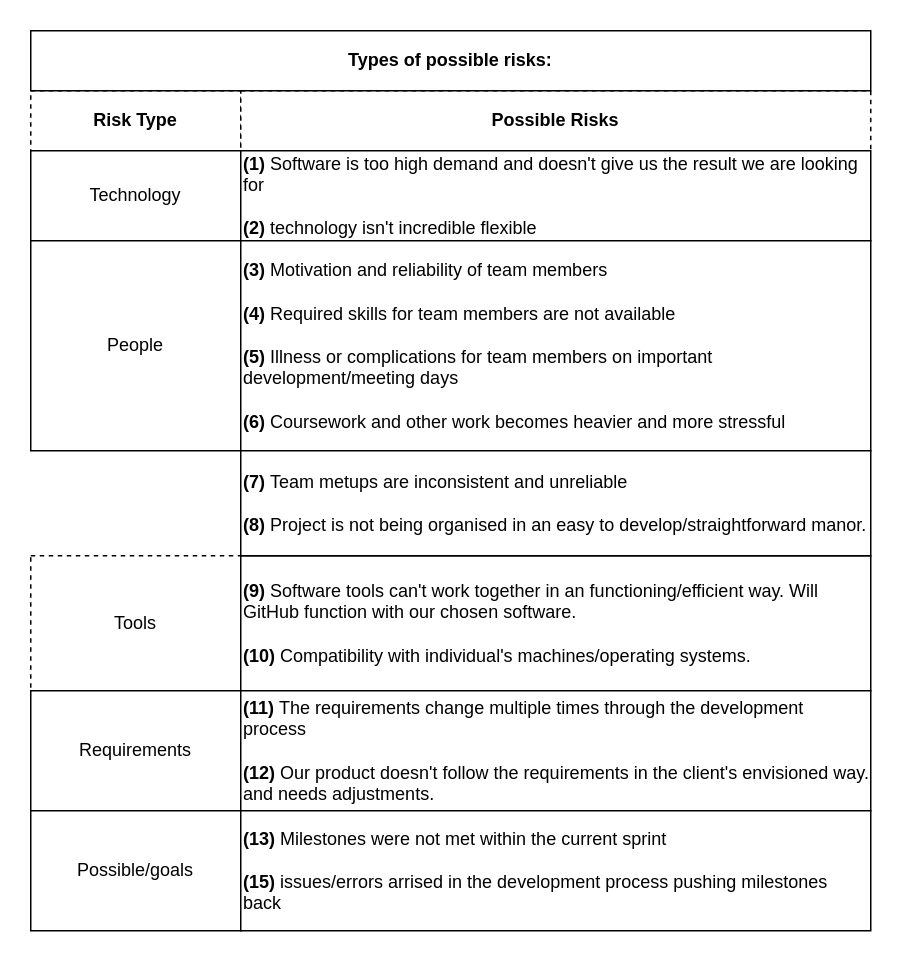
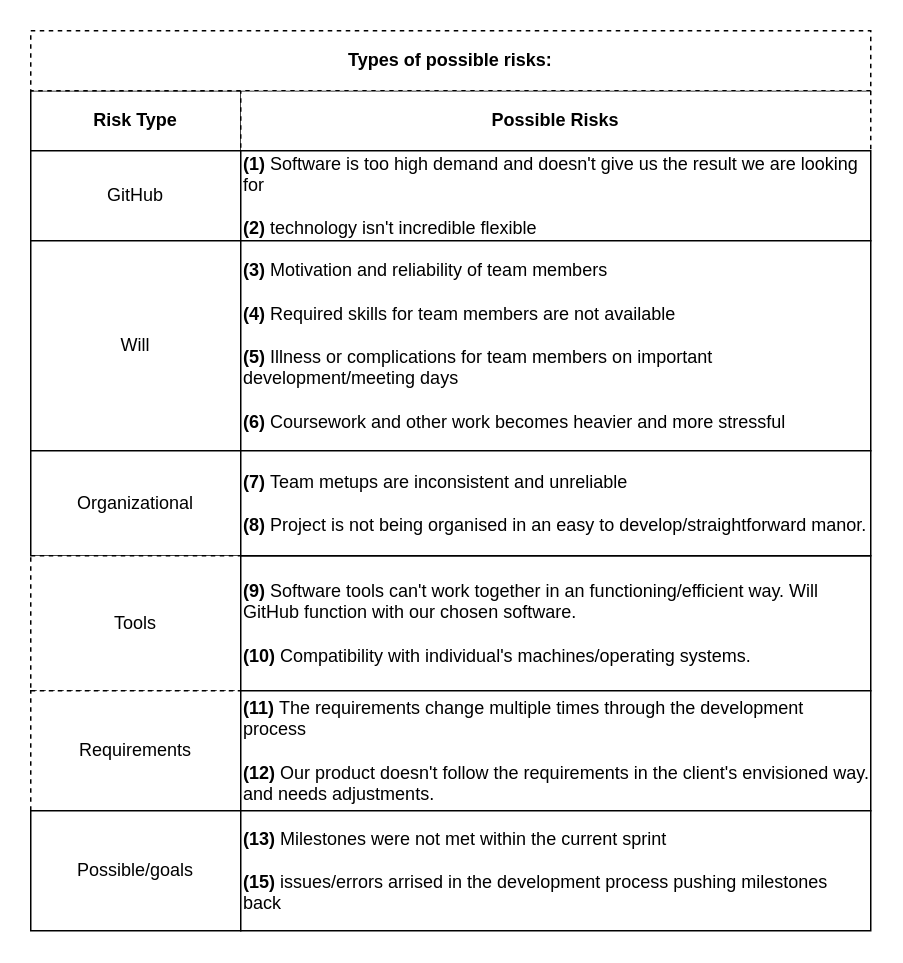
node "Types of possible risks:": style solid -> dashed
node "Risk Type": style dashed -> solid
node "Technology": label "Technology" -> "GitHub"
node "People": label "People" -> "Will"
node "Organizational": added
node "Requirements": style solid -> dashed
